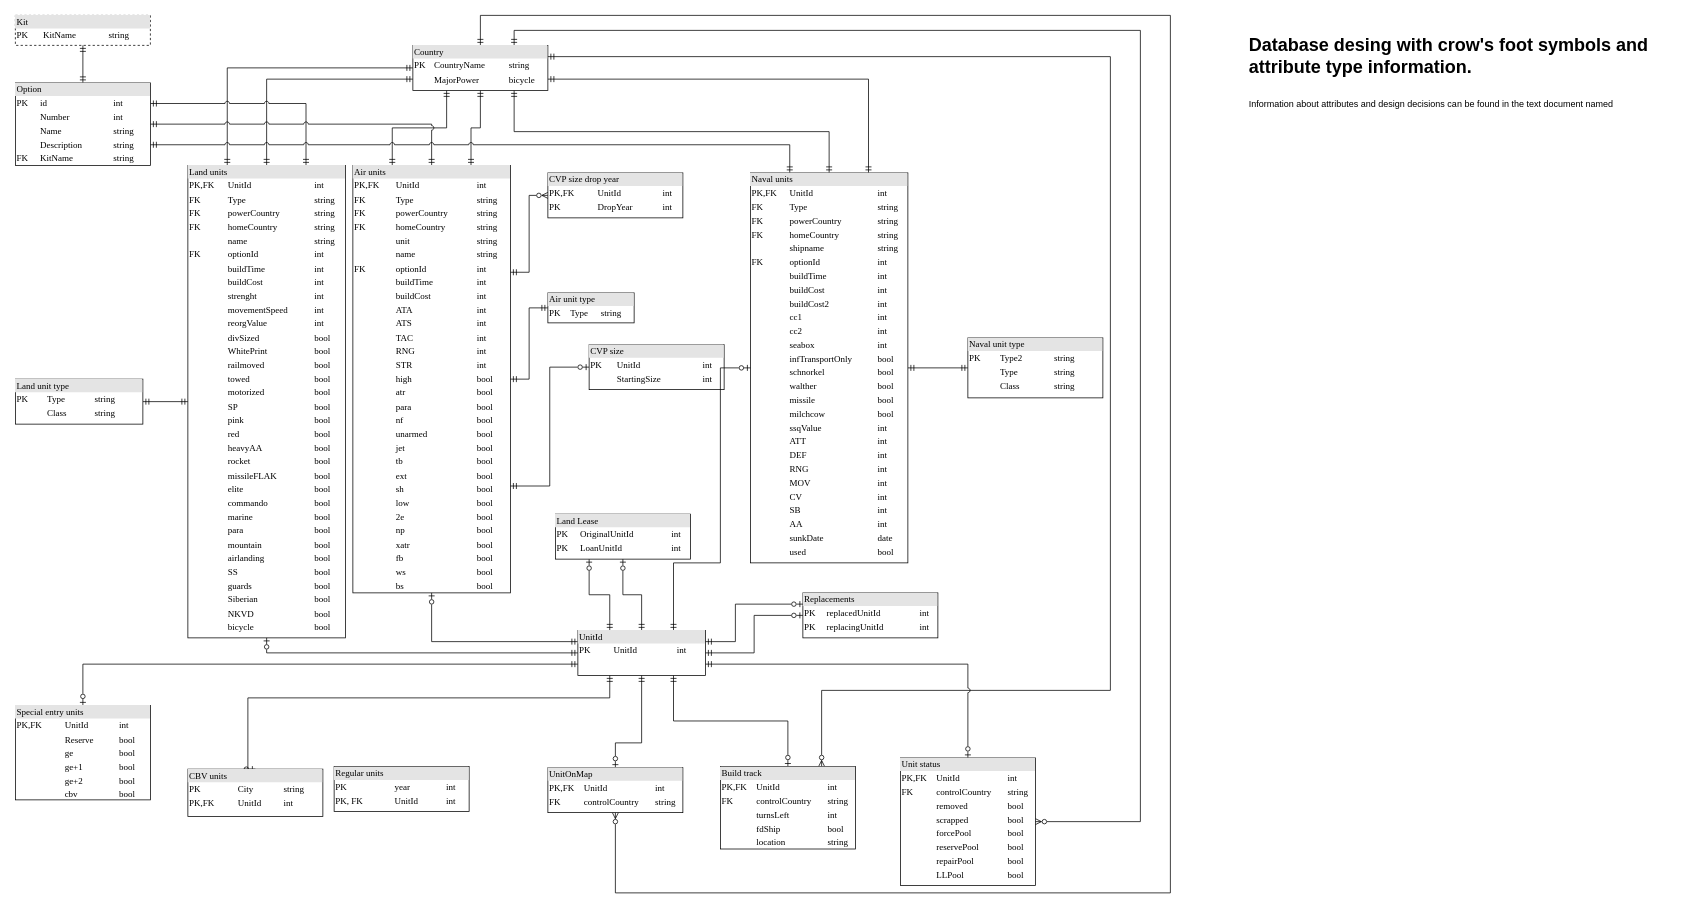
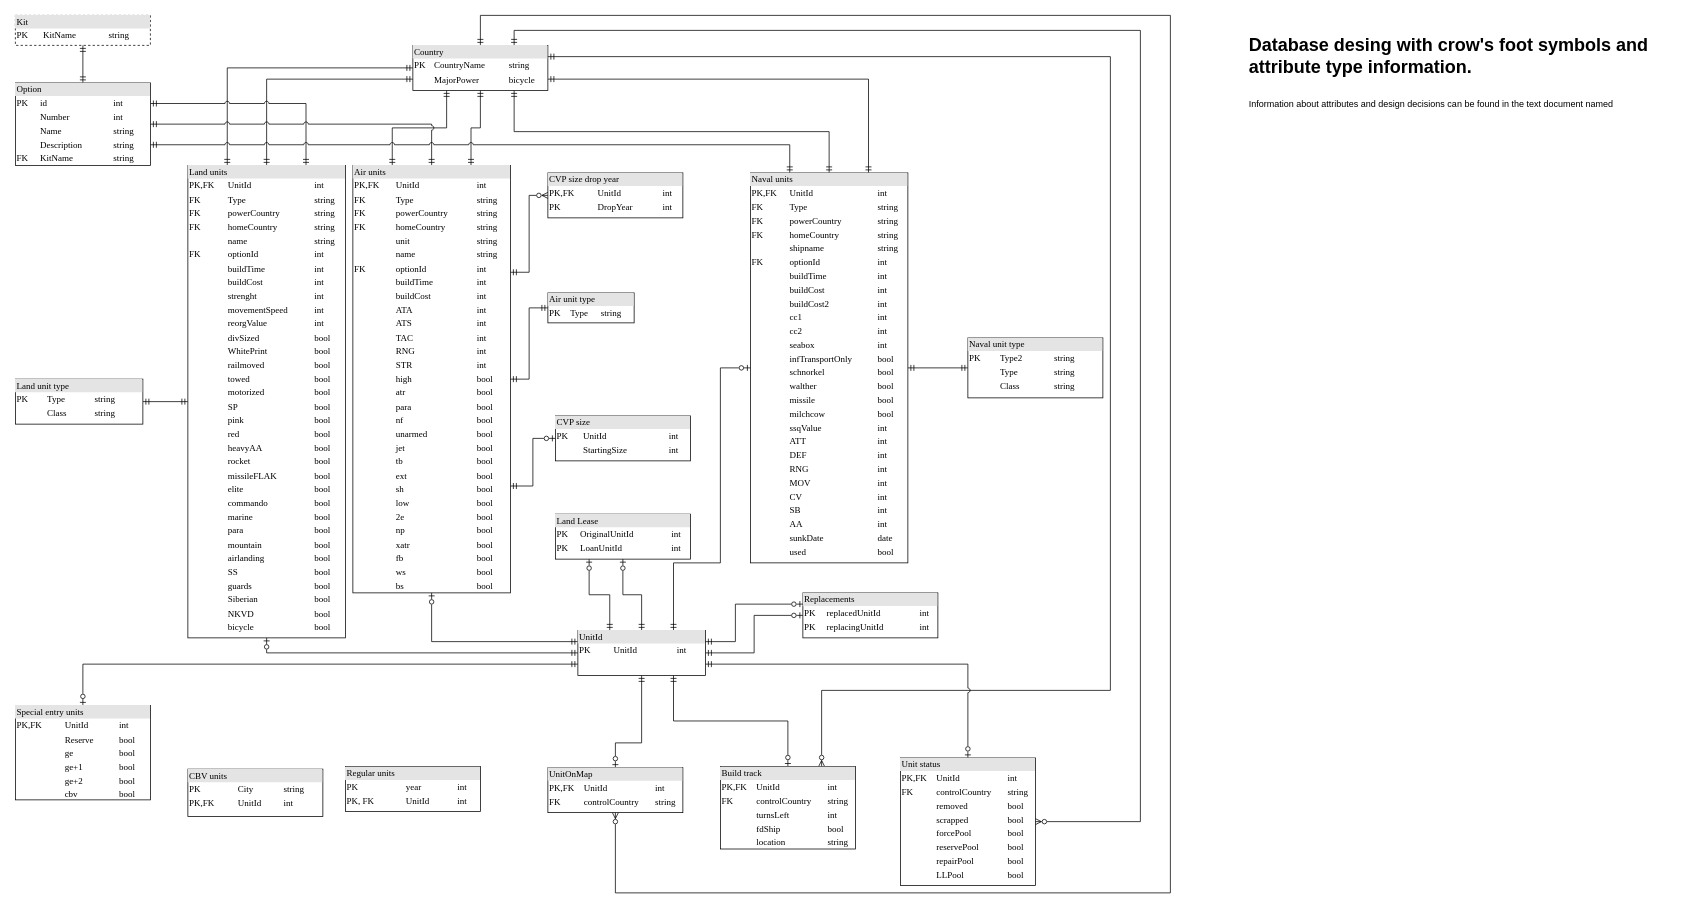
node "CVP size PK UnitId int StartingSize int": moved (657, 367) -> (623, 438)
edge "UnitId PK UnitId int" -- "CBV units PK City string PK,FK UnitId int": removed
node "Regular units PK year int PK, FK UnitId int": moved (402, 789) -> (413, 789)
